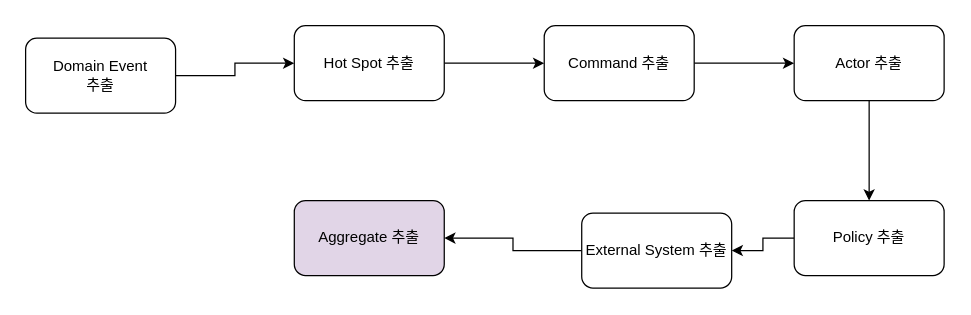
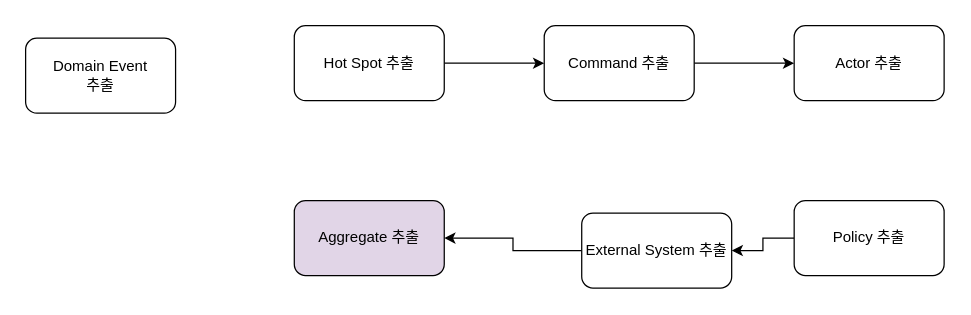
edge "Domain Event 추출" -> "Hot Spot 추출": removed
edge "Actor 추출" -> "Policy 추출": removed
